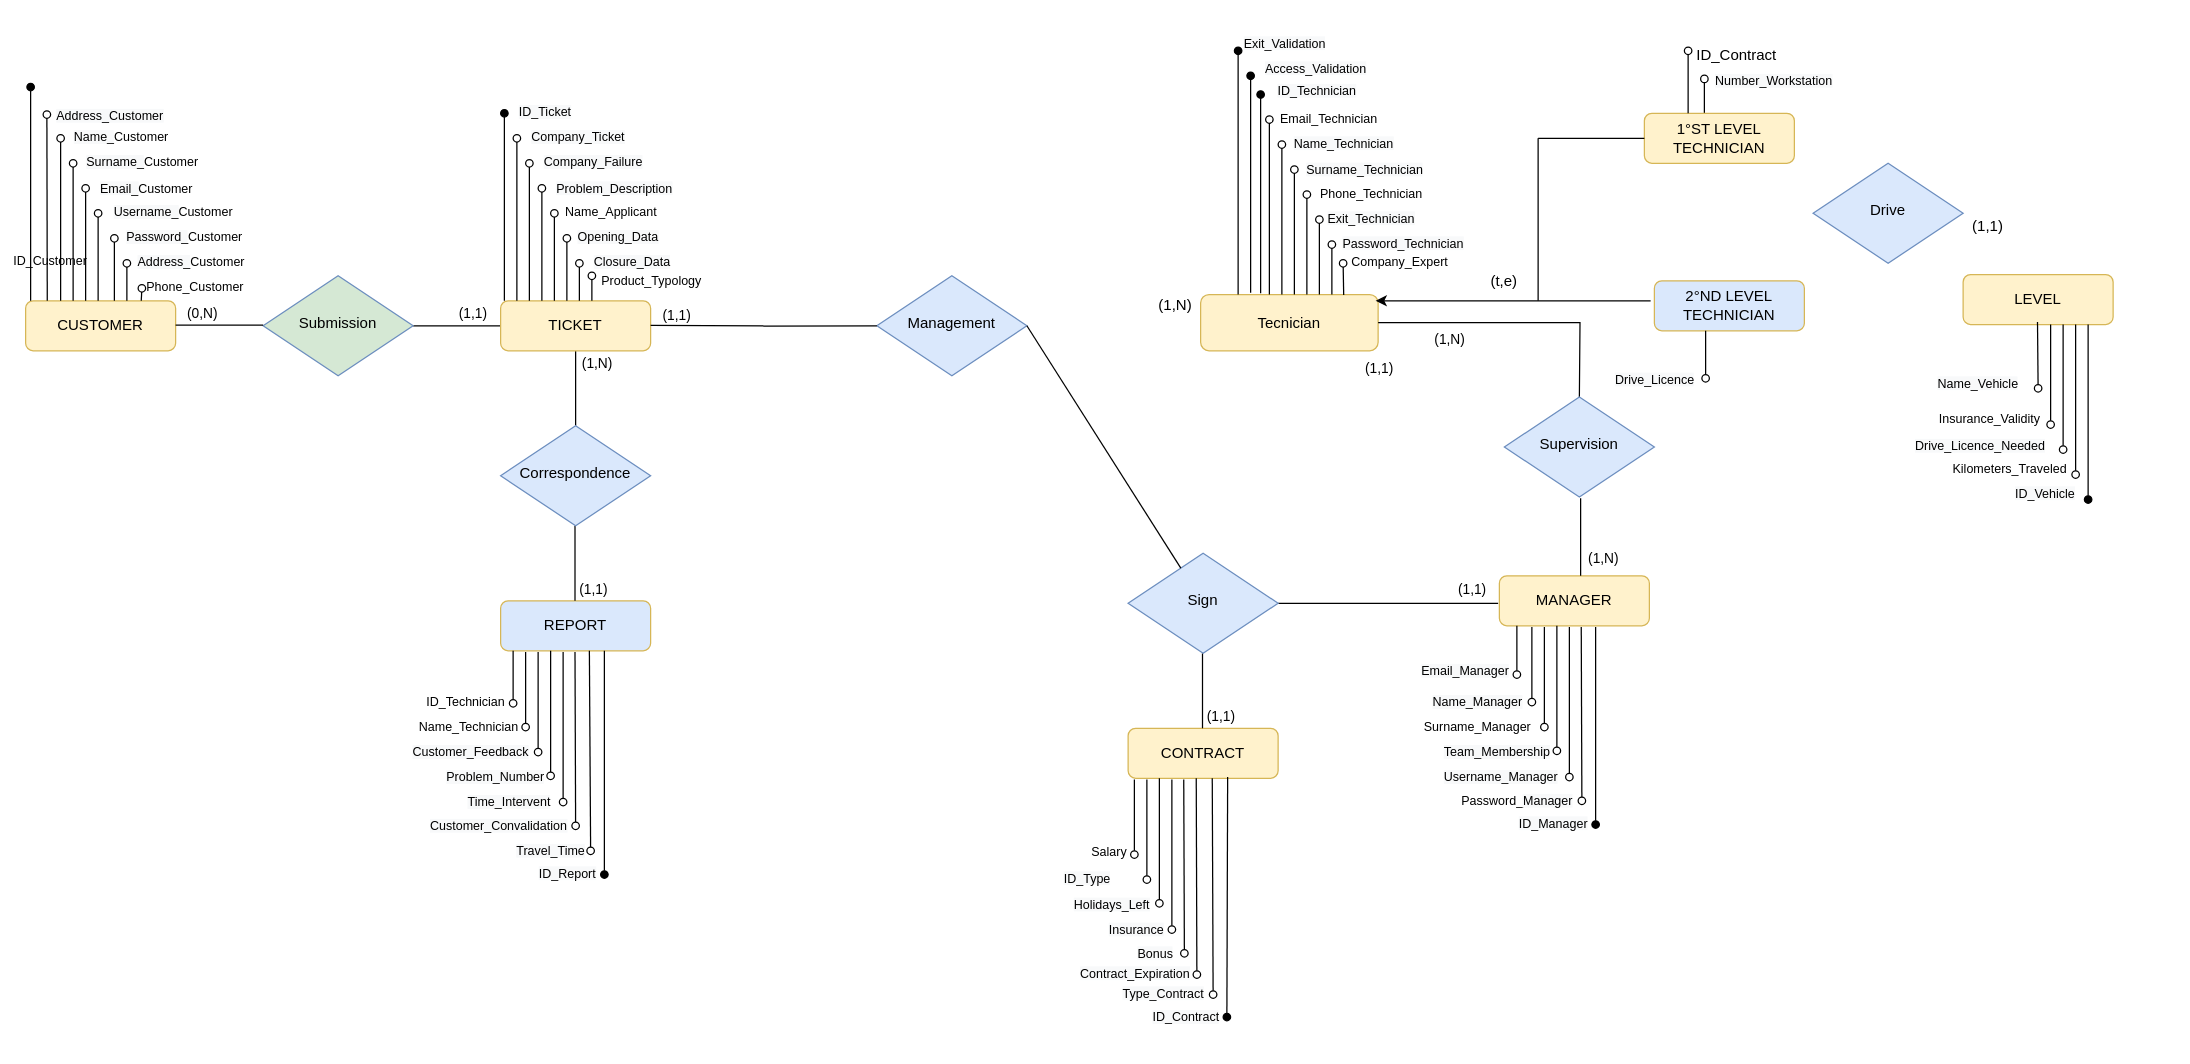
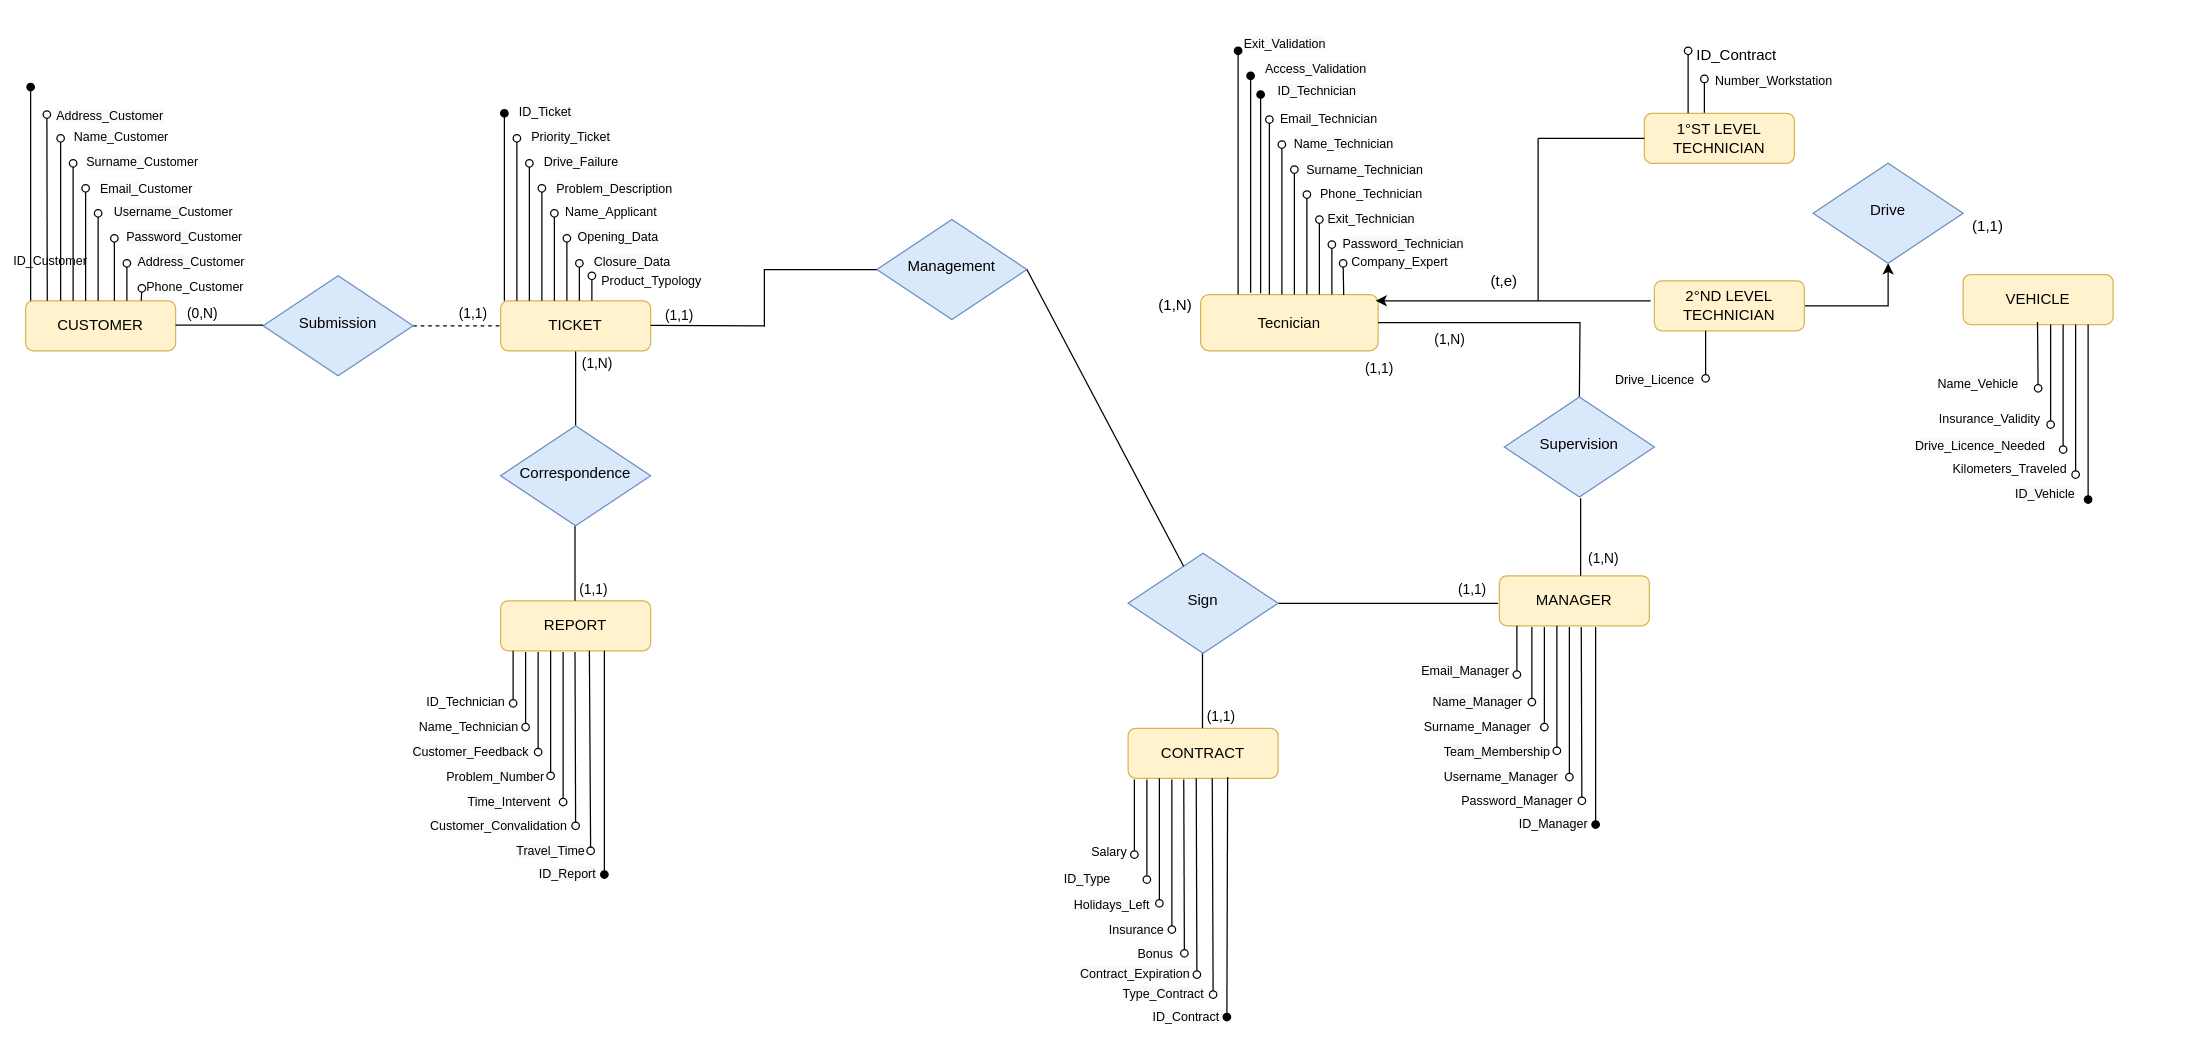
node "Company_Ticket": label "Company_Ticket" -> "Priority_Ticket"
node "Company_Failure": label "Company_Failure" -> "Drive_Failure"
node "LEVEL": label "LEVEL" -> "VEHICLE"
node "2°ND LEVEL TECHNICIAN": fillcolor #dae8fc -> #fff2cc
edge "2°ND LEVEL TECHNICIAN" -> "Drive": added
node "Submission": fillcolor #d5e8d4 -> #dae8fc
edge "Submission" -- "TICKET": style solid -> dashed
node "Management": moved (952, 326) -> (952, 269)
node "REPORT": fillcolor #dae8fc -> #fff2cc
